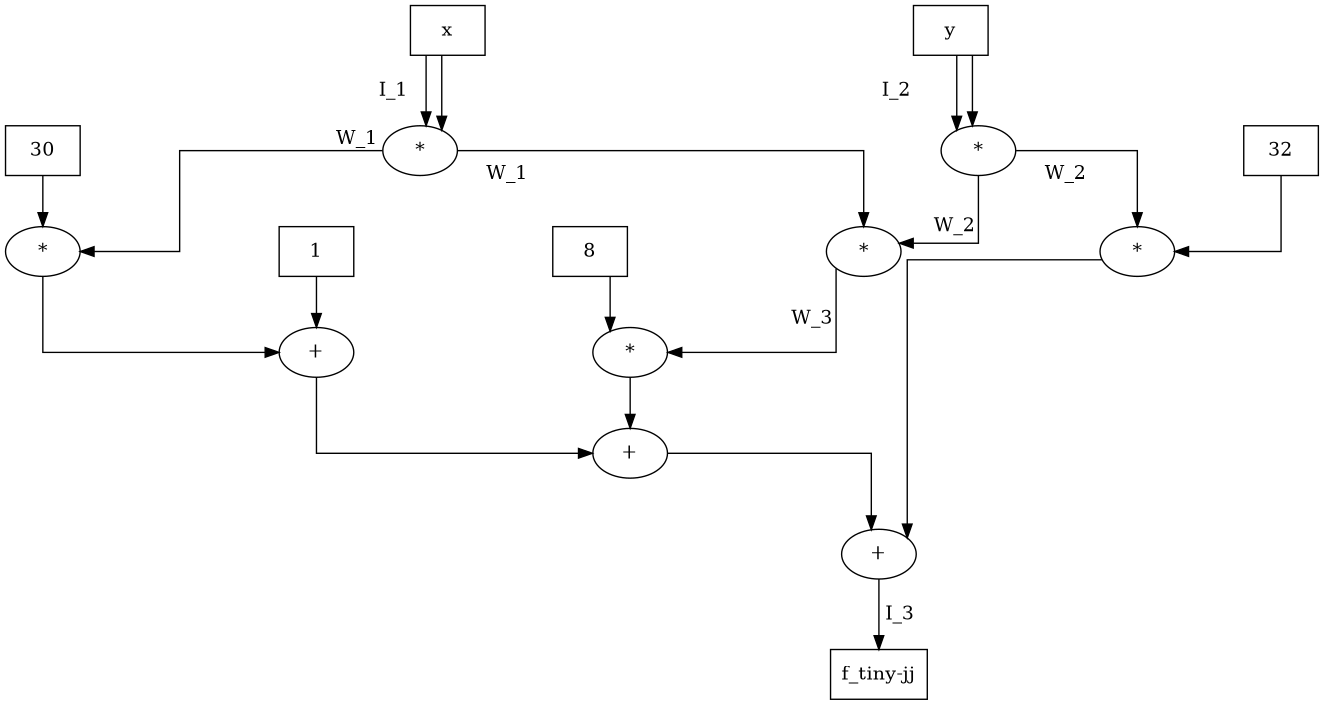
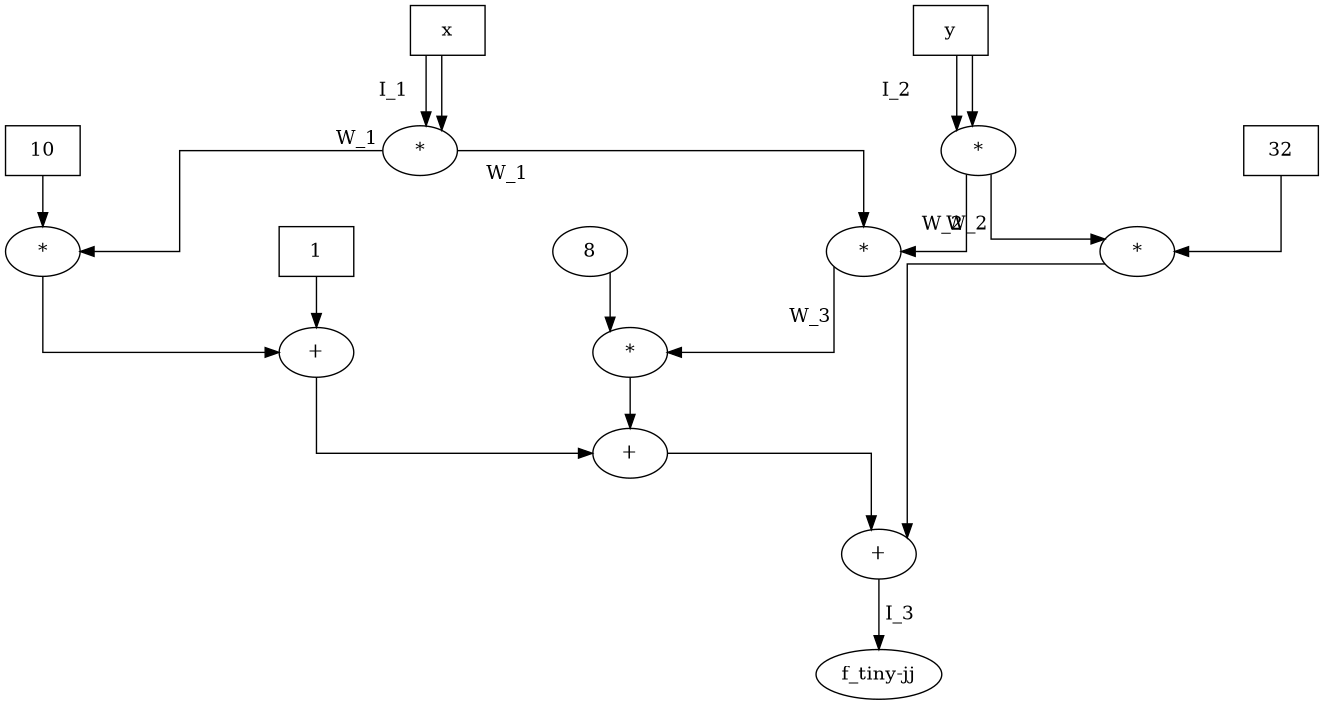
node "30": label "30" -> "10"
node "8": shape box -> ellipse
node "f_tiny-jj": shape box -> ellipse
